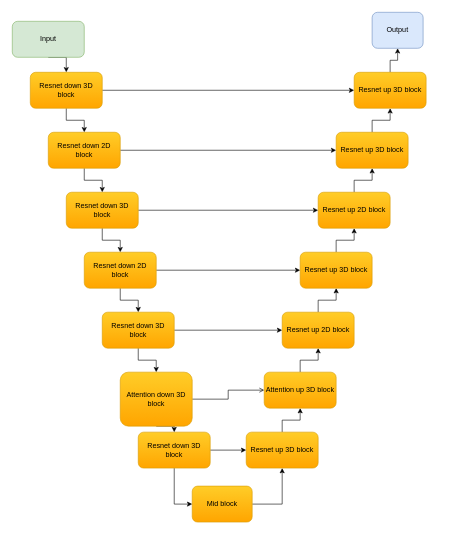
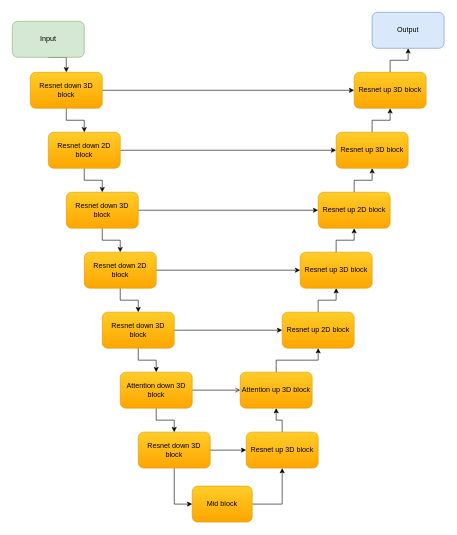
node "Output": size 51x36 -> 72x36
node "Attention up 3D block": moved (300, 390) -> (276, 390)
node "Attention down 3D block": size 72x54 -> 72x36
